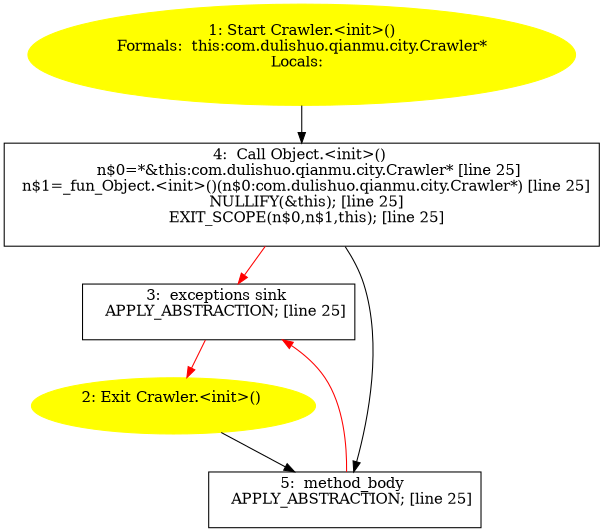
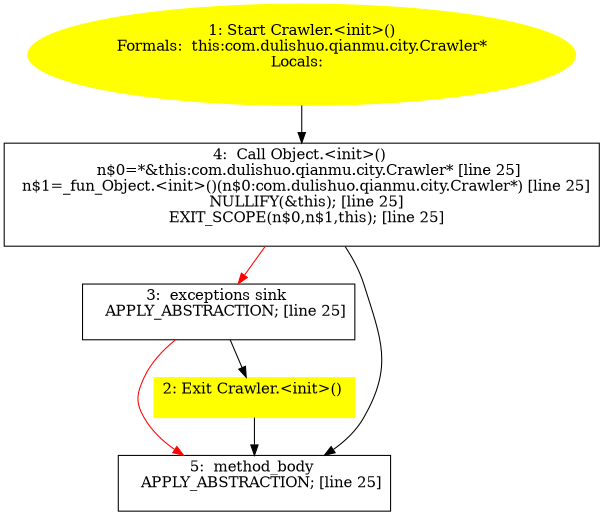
edge "3:  exceptions sink APPLY_ABSTRACTION; [line 25]" -> "2: Exit Crawler.<init>()": color red -> black
edge "5:  method_body APPLY_ABSTRACTION; [line 25]" -> "3:  exceptions sink APPLY_ABSTRACTION; [line 25]": reversed
node "2: Exit Crawler.<init>()": shape ellipse -> box
